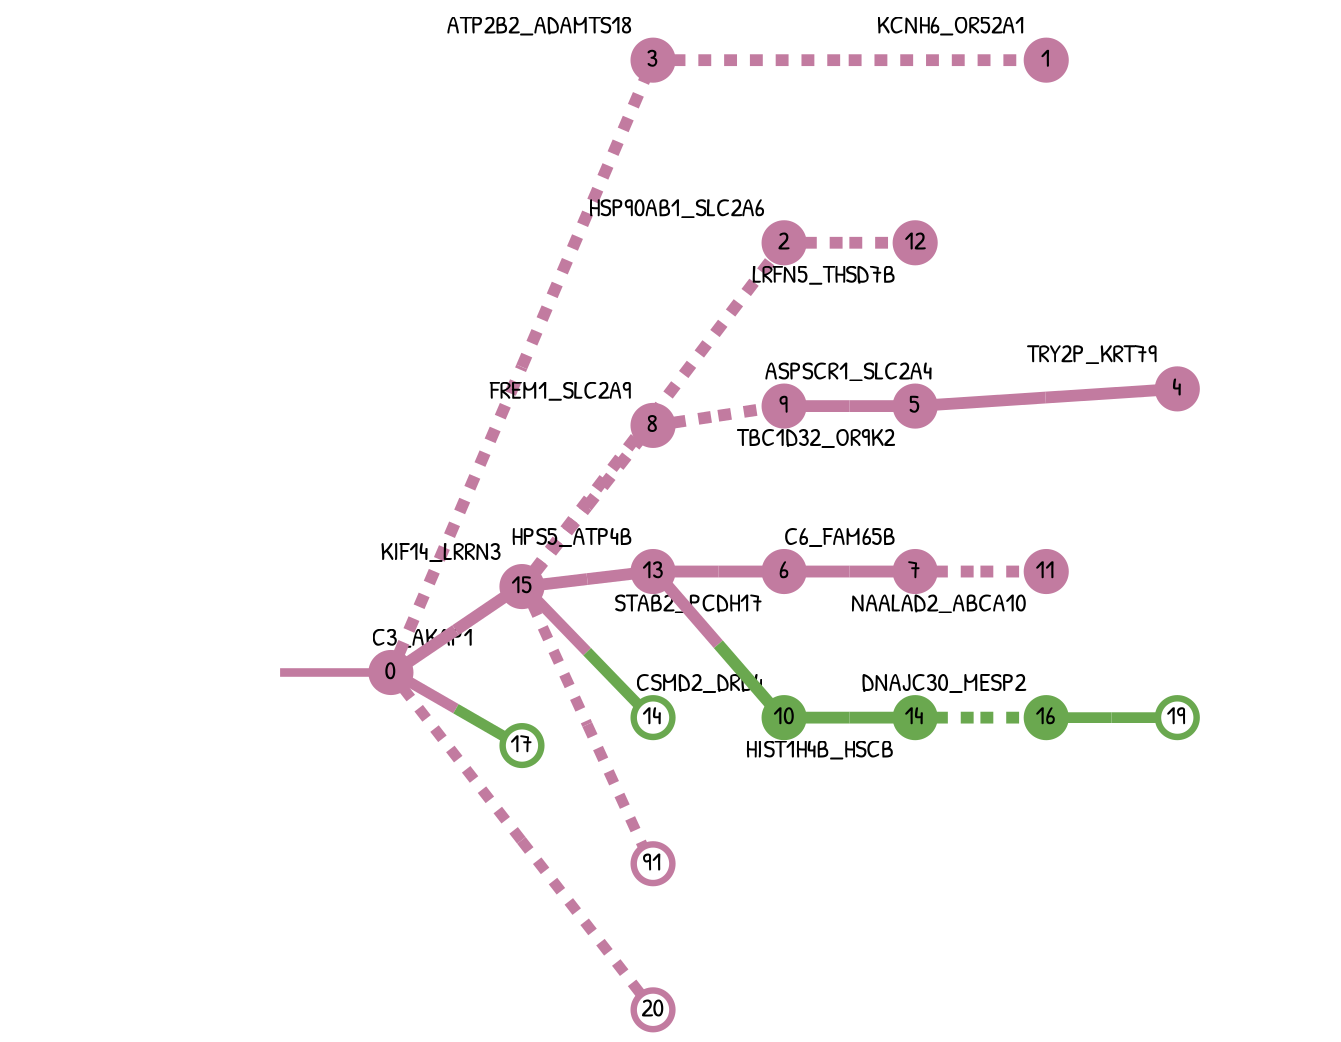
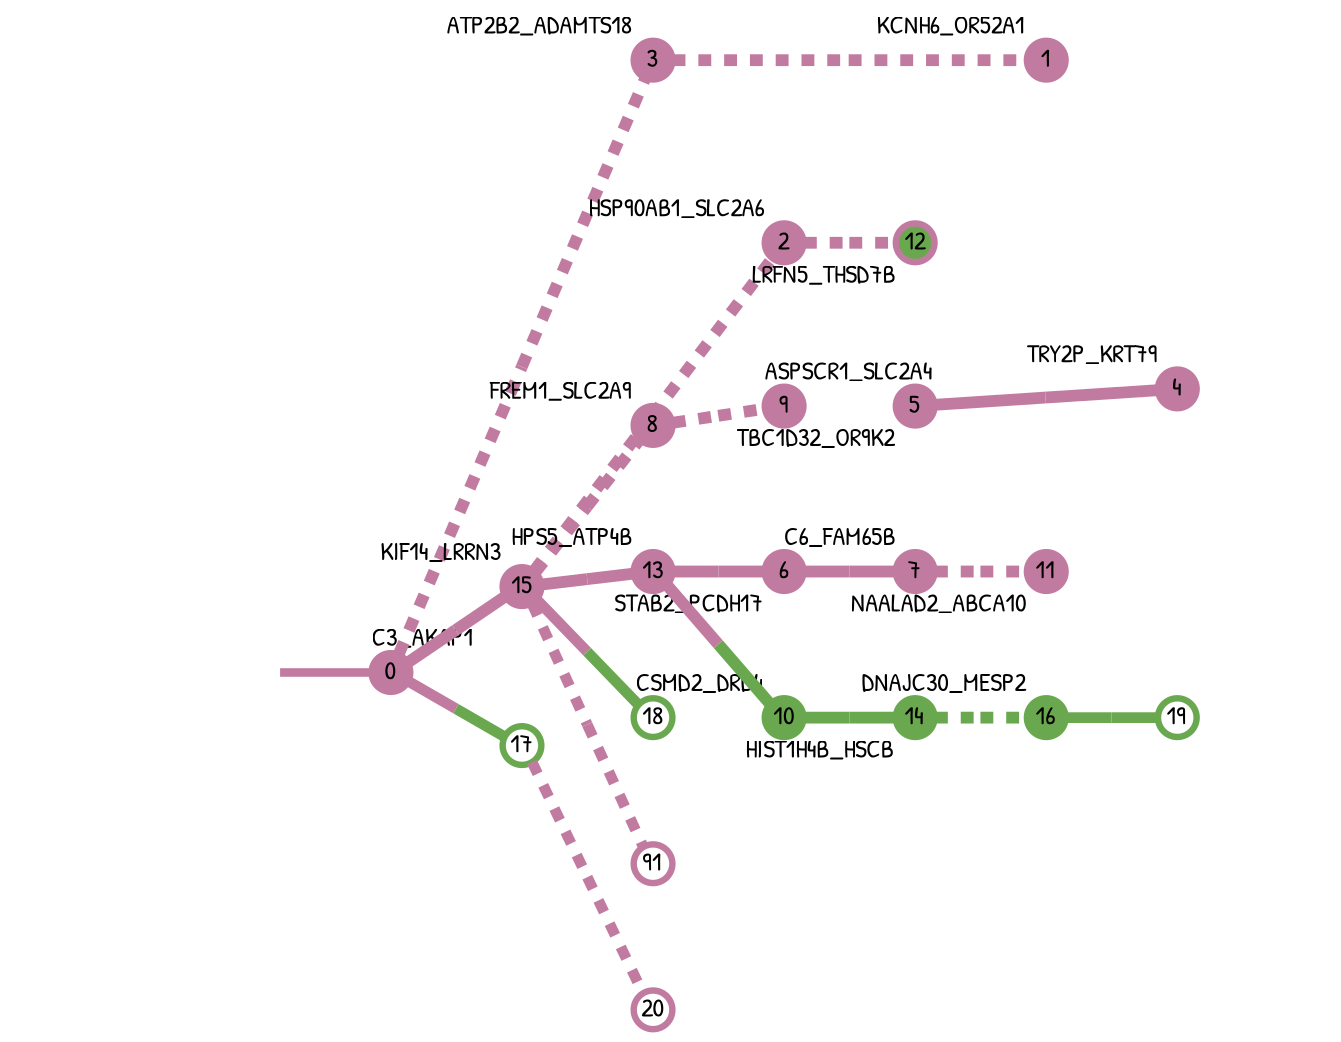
node "12 LRFN5_THSD7B": fillcolor #c27ba0ff -> #6aa84fff
edge "9 ASPSCR1_SLC2A4" -> "5 TBC1D32_OR9K2": removed
node "14": label "14" -> "18"
edge "0 C3_AKAP1" -> "20": now "17" -> "20"
